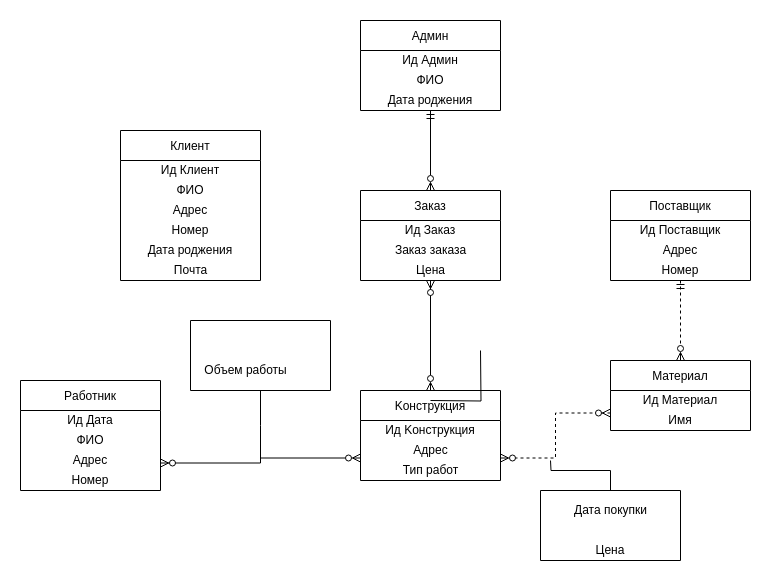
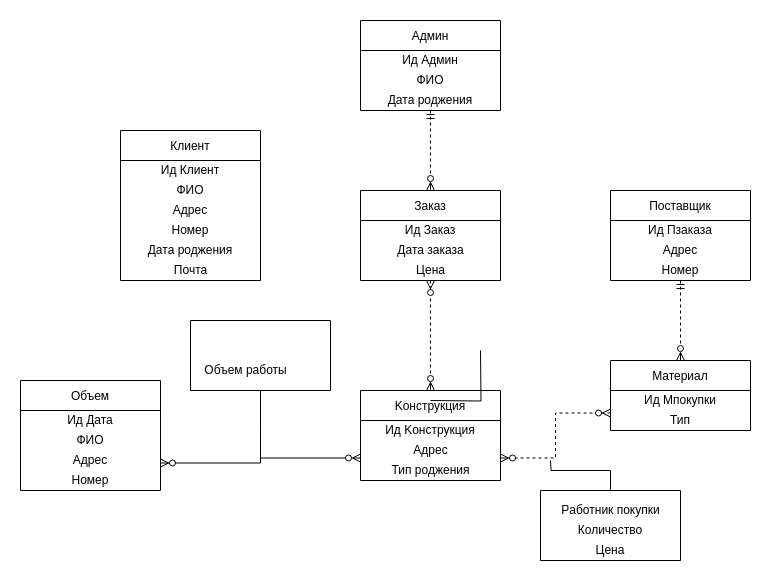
edge "Админ" -- "Заказ": style solid -> dashed
node "Ид Поставщик": label "Ид Поставщик" -> "Ид Пзаказа"
node "Заказ заказа": label "Заказ заказа" -> "Дата заказа"
edge "Заказ" -- "Kонструкция": style solid -> dashed
node "Pаботник": label "Pаботник" -> "Объем"
node "Ид Mатериал": label "Ид Mатериал" -> "Ид Mпокупки"
node "Имя": label "Имя" -> "Тип"
node "Тип работ": label "Тип работ" -> "Тип роджения"
node "Дата покупки": label "Дата покупки" -> "Pаботник покупки"
node "Количество": added
